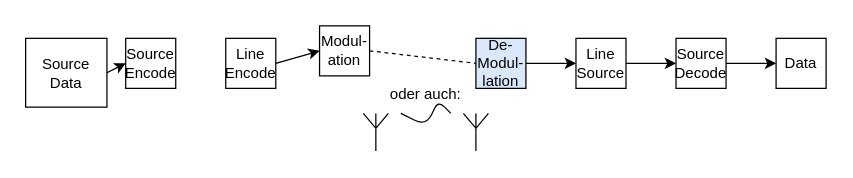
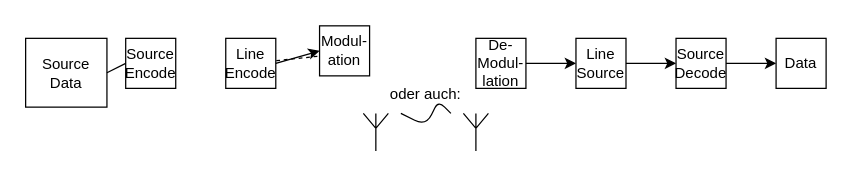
edge "Modul- ation" -- "De-Modul- lation": now "Modul- ation" -- "Line Encode"
node "De-Modul- lation": fillcolor #dae8fc -> #ffffff
edge "Source Data" -> "Source Encode": arrowhead classic -> none
